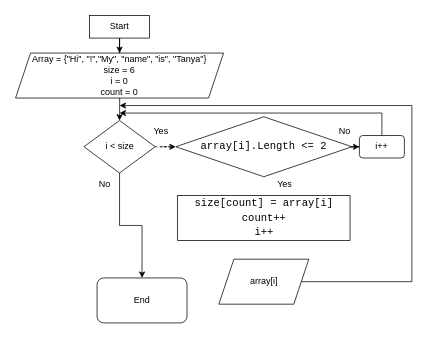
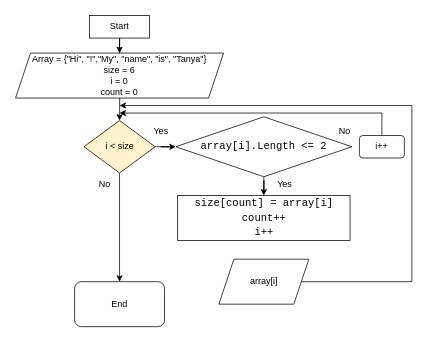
node "i < size": fillcolor #ffffff -> #fff2cc
edge "i < size" -> "array[i].Length <= 2": style dashed -> solid
edge "array[i].Length <= 2" -> "i++": removed
edge "array[i].Length <= 2" -> "size[count] = array[i] count++ i++": added
node "End": moved (142, 300) -> (120, 304)
